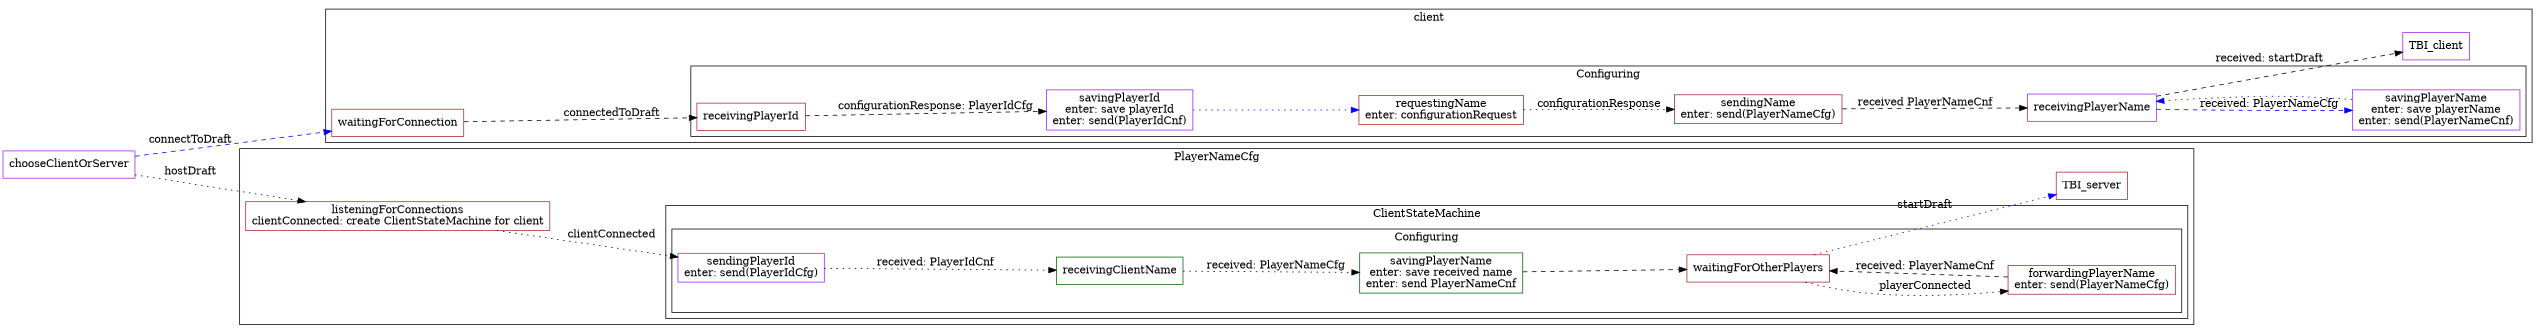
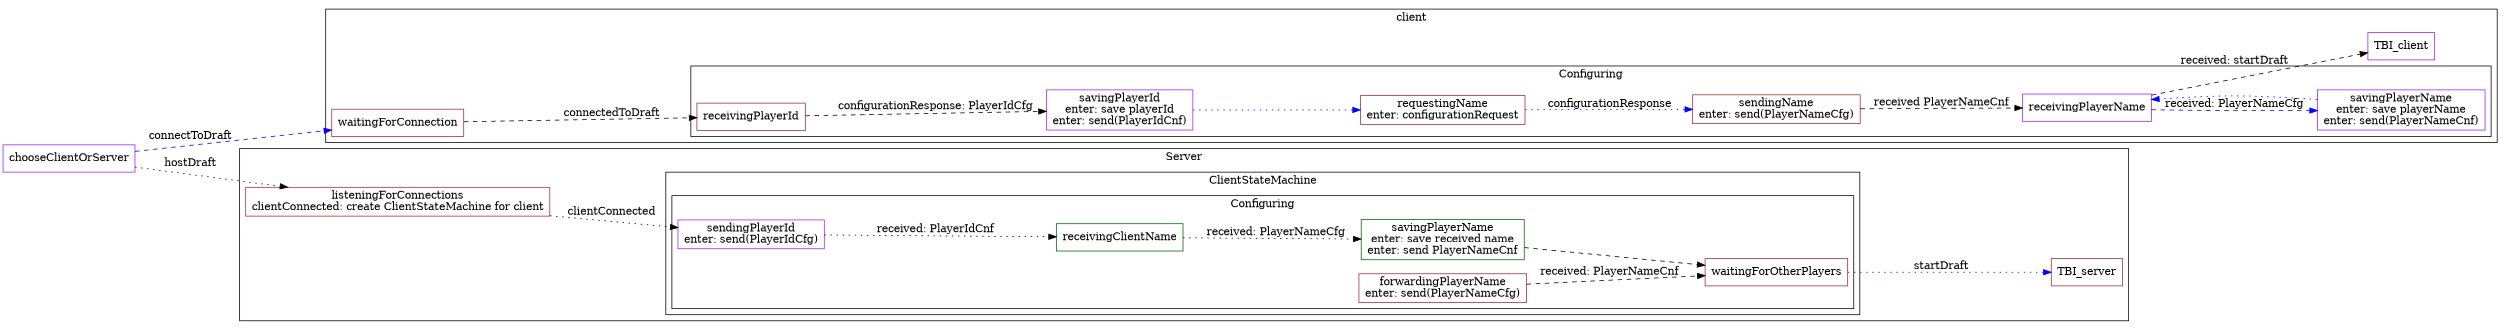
edge "requestingName enter: configurationRequest" -> "sendingName enter: send(PlayerNameCfg)": color black -> blue
cluster "PlayerNameCfg": label "PlayerNameCfg" -> "Server"
edge "waitingForOtherPlayers" -> "forwardingPlayerName enter: send(PlayerNameCfg)": removed, label "playerConnected"
